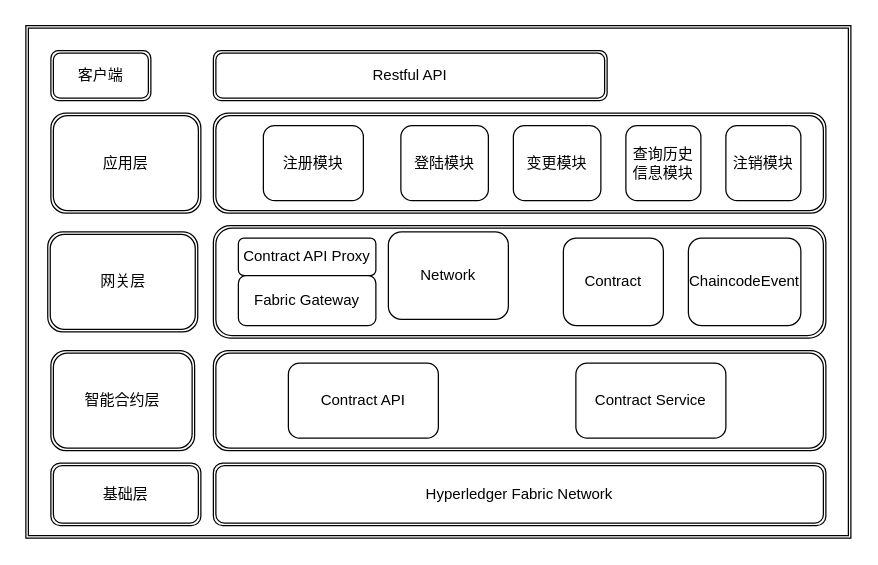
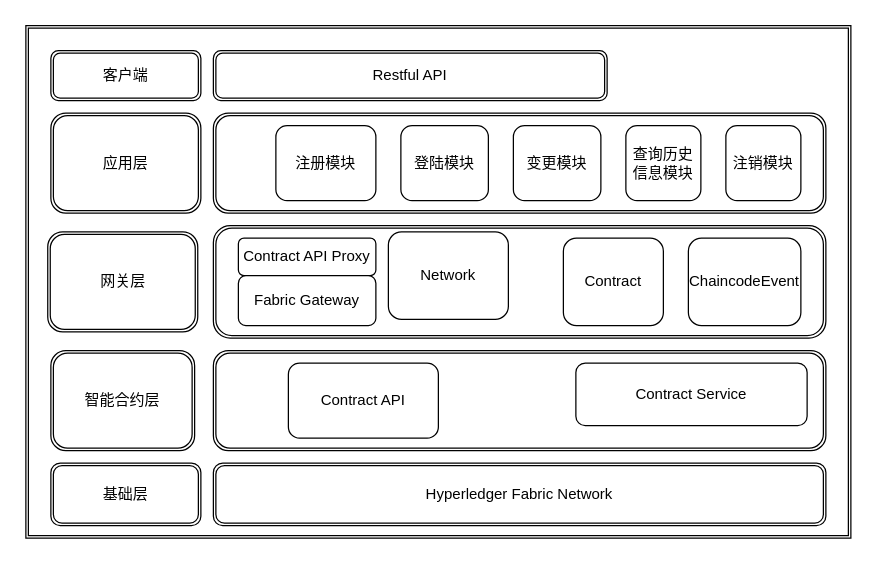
node "客户端": size 100x50 -> 150x50
node "注册模块": moved (313, 163) -> (326, 163)
node "Contract Service": size 150x75 -> 231x63
